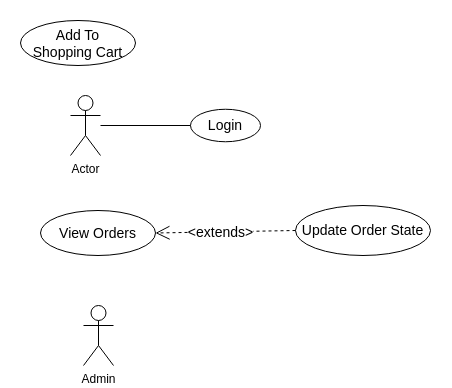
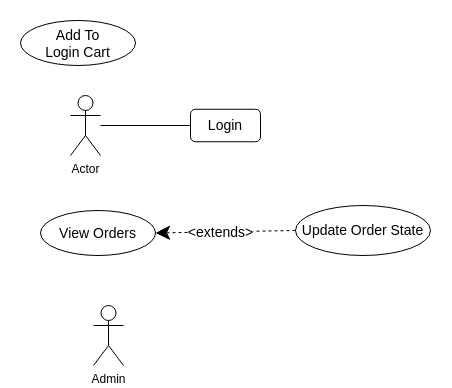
node "Add To Shopping Cart": label "Add To Shopping Cart" -> "Add To Login Cart"
node "Login": shape ellipse -> rounded rectangle
edge "Update Order State" -> "View Orders": arrowhead open -> classic
node "Admin": moved (99, 336) -> (109, 336)
